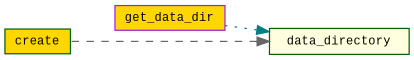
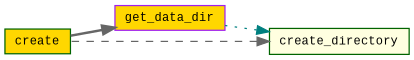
edge "create" -> "get_data_dir": added
node "data_directory": label "data_directory" -> "create_directory"
